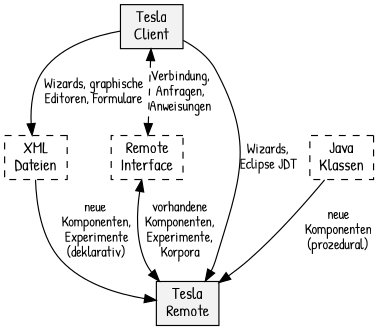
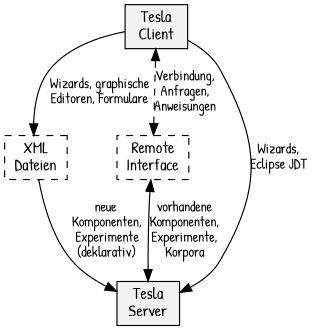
node "Java Klassen": removed
node "Tesla Remote": label "Tesla Remote" -> "Tesla Server"
